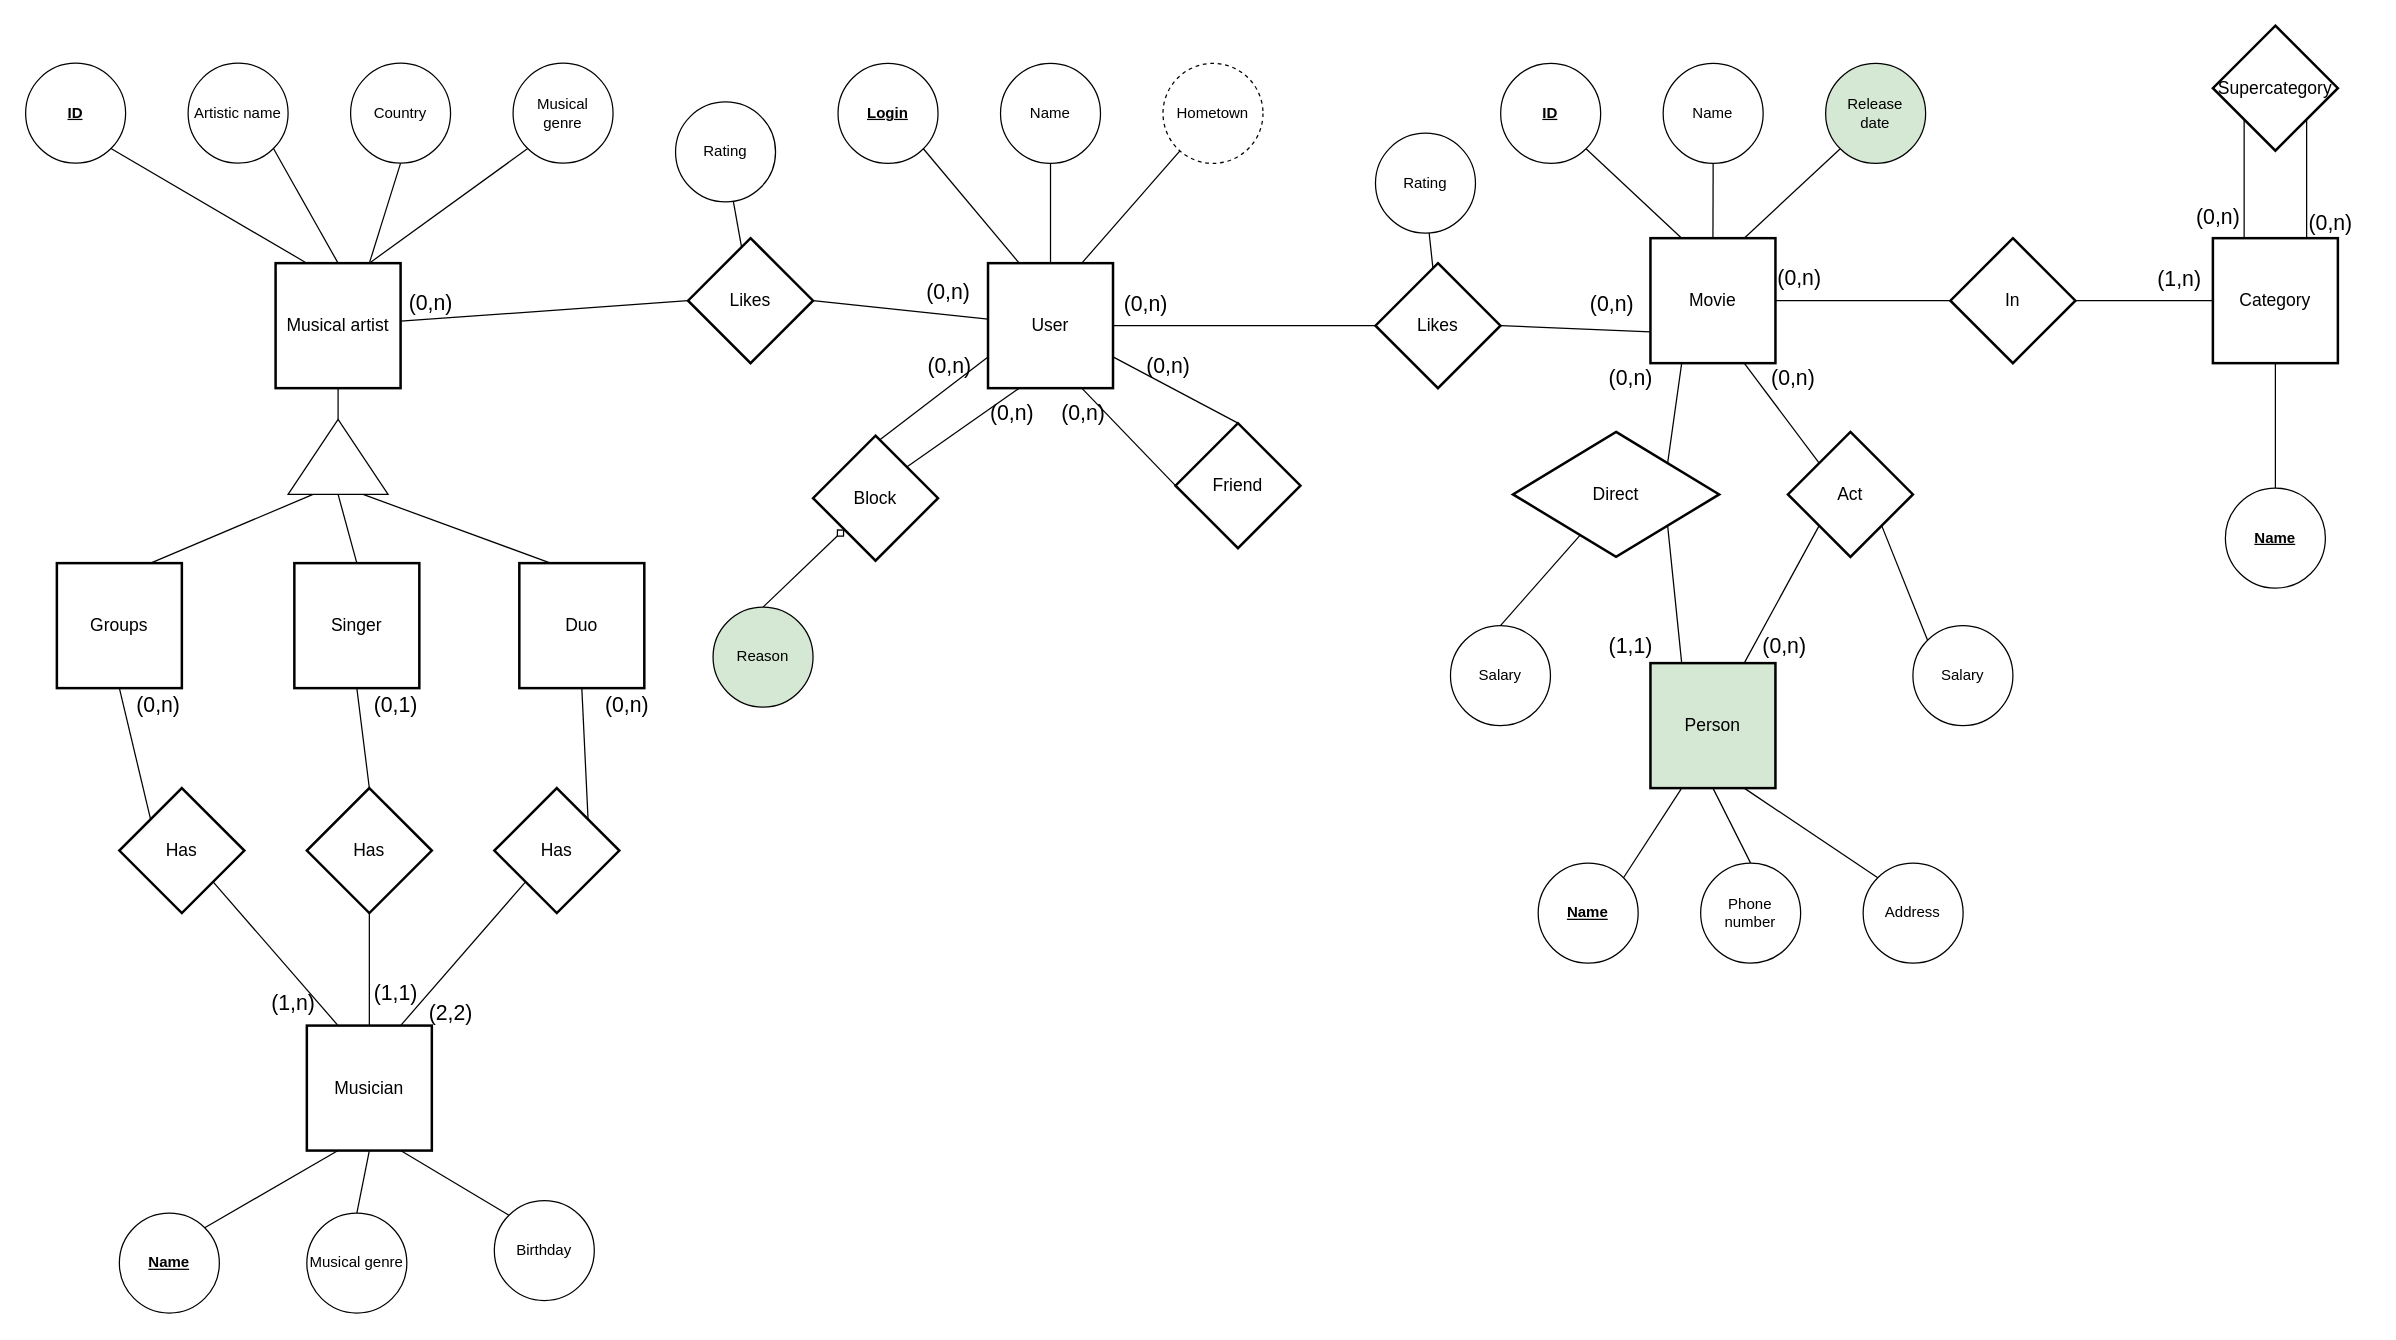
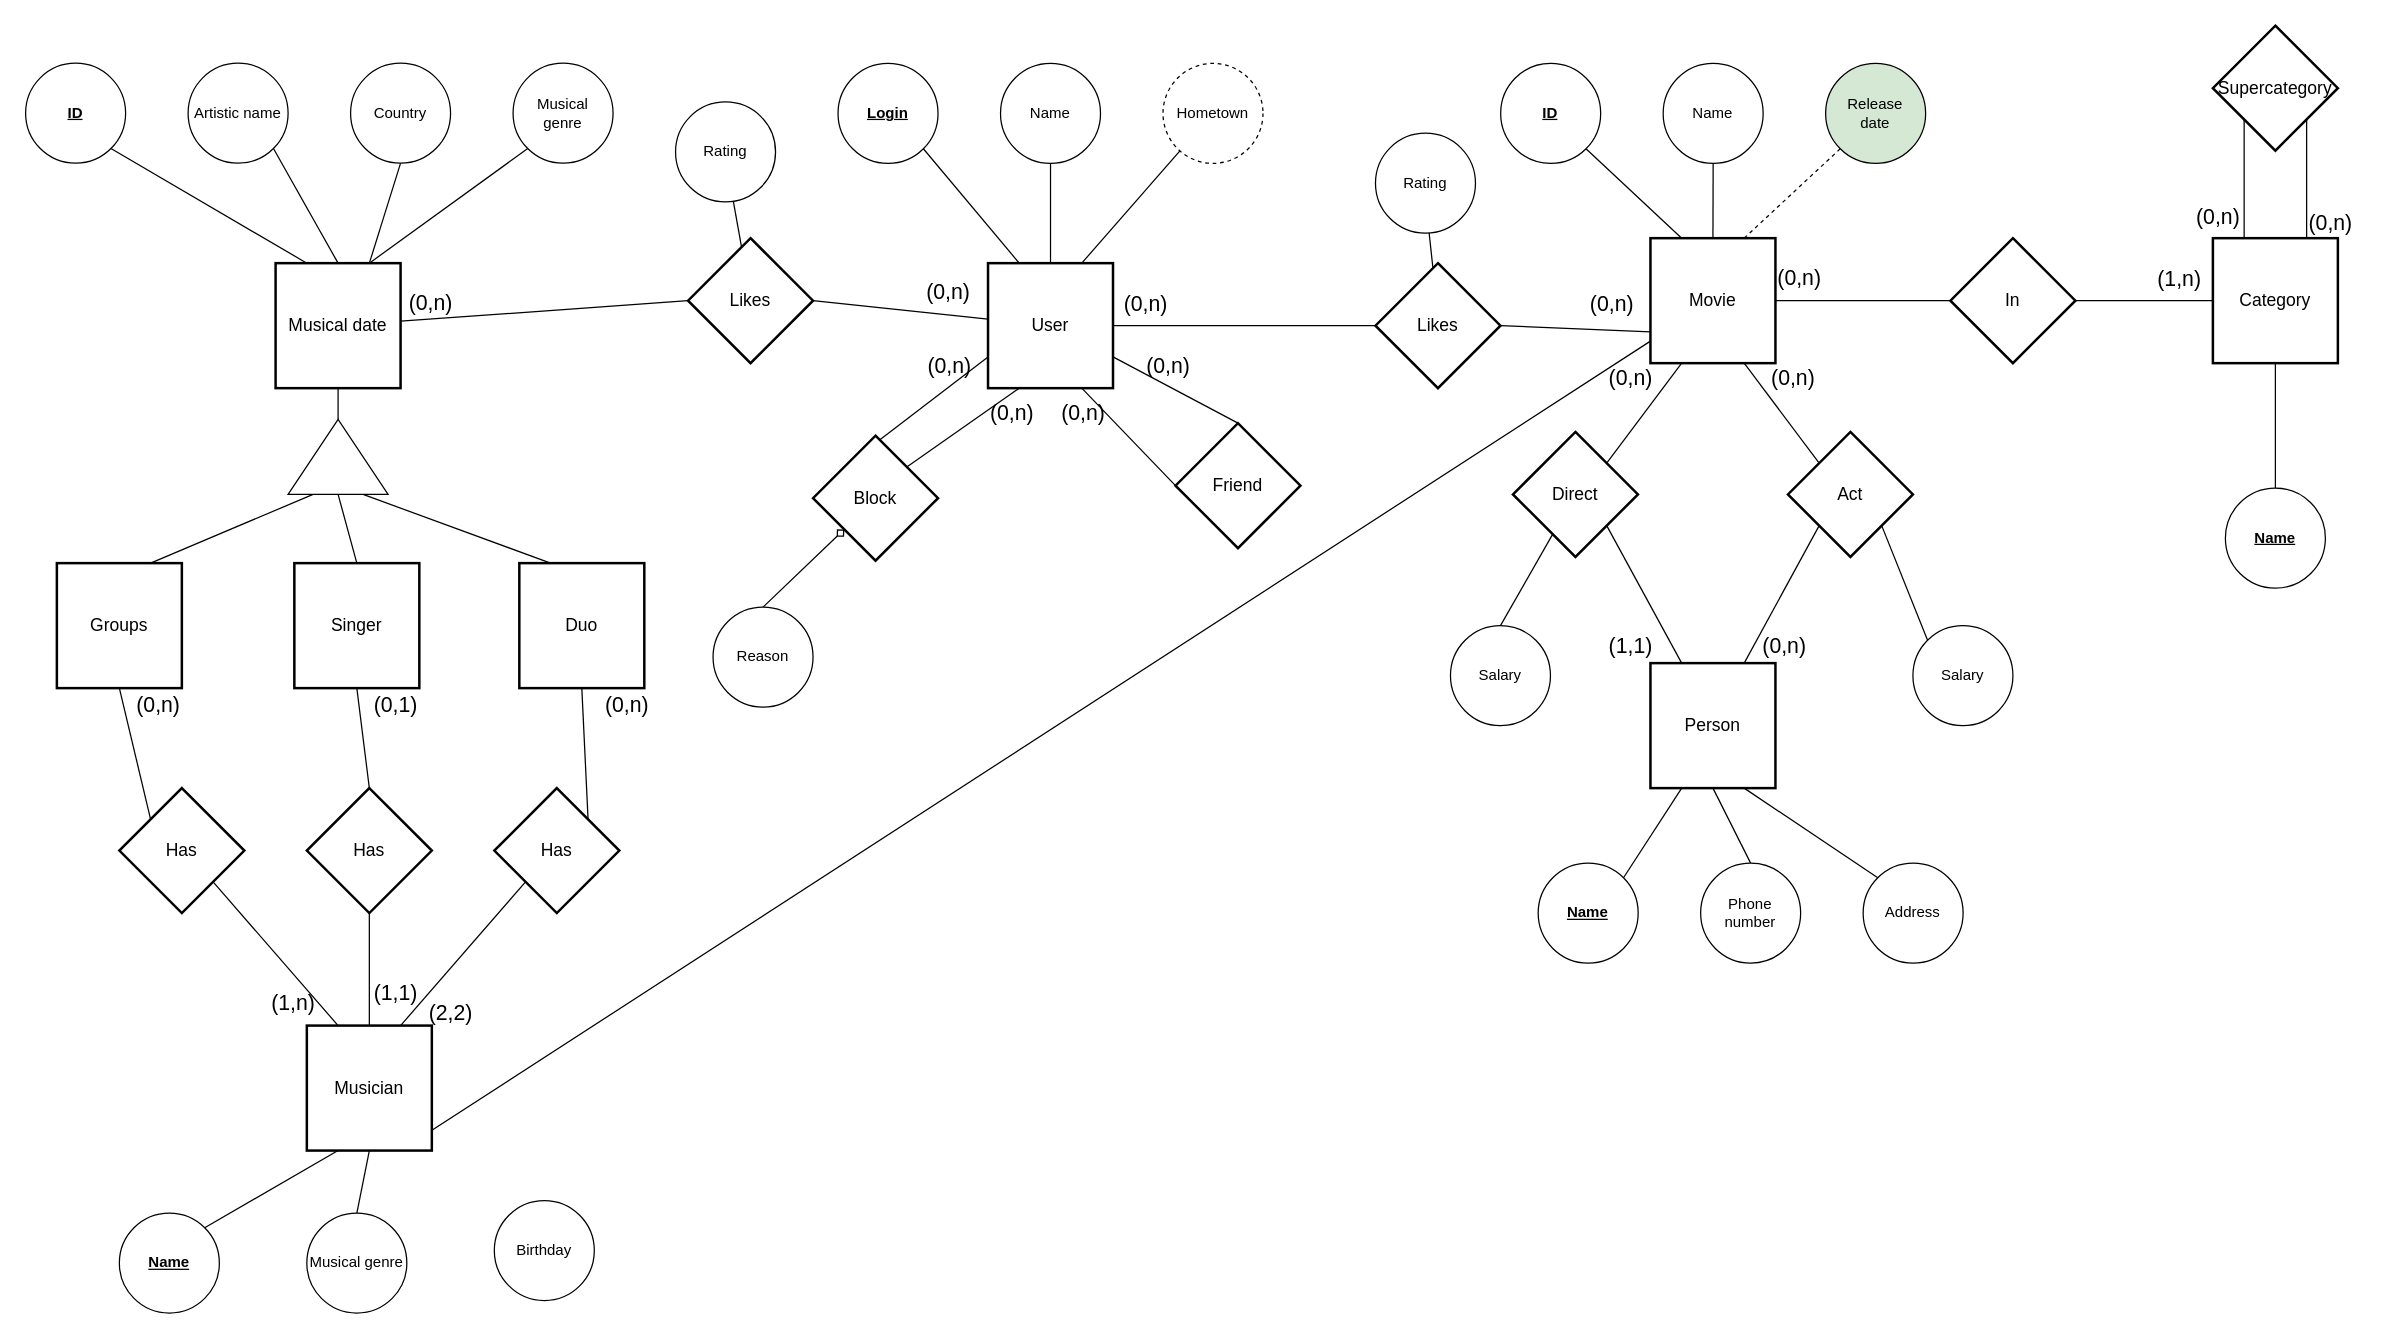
edge "Release date" -- "Movie": style solid -> dashed
node "Musical artist": label "Musical artist" -> "Musical date"
node "Direct": size 206x125 -> 125x125
node "Reason": fillcolor #d5e8d4 -> #ffffff
node "Person": fillcolor #d5e8d4 -> #ffffff
edge "Musician" -- "Birthday": now "Musician" -- "Movie"
